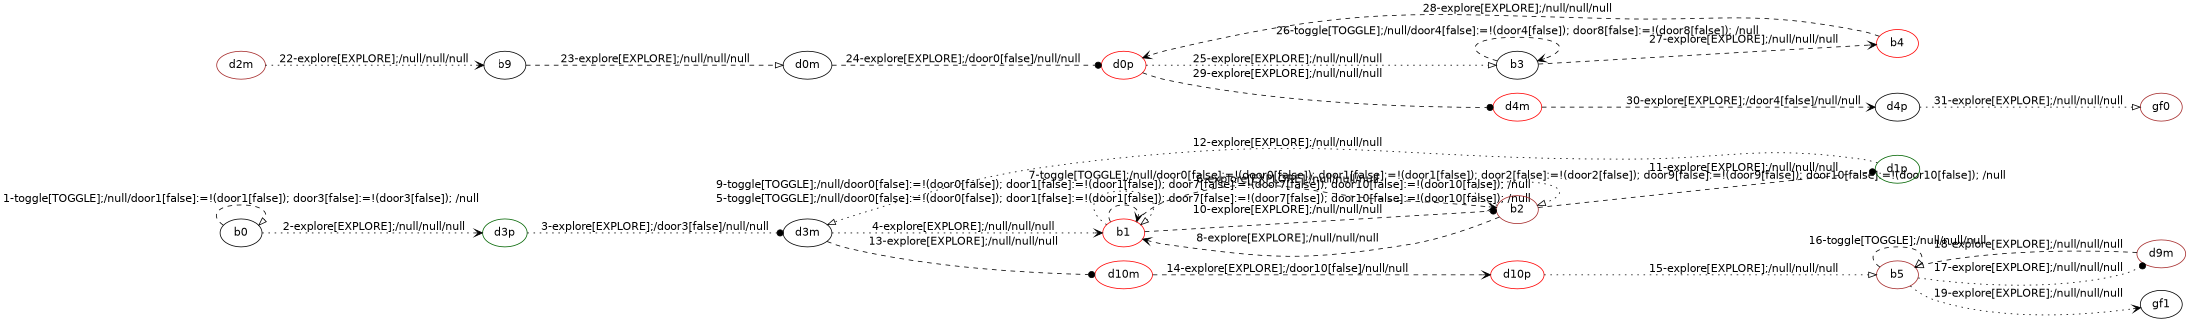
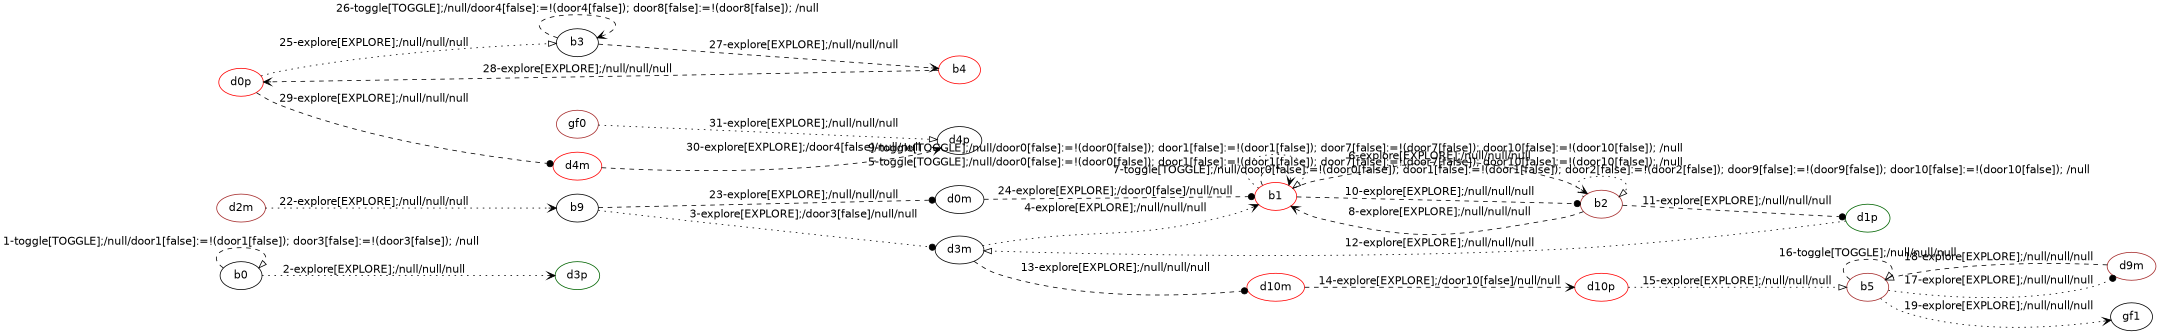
edge "b9" -> "d0m": arrowhead onormal -> dot
edge "d0m" -> "d0p": now "d0m" -> "b1"
edge "d4p" -> "gf0": reversed
edge "d3p" -> "d3m": now "b9" -> "d3m"
